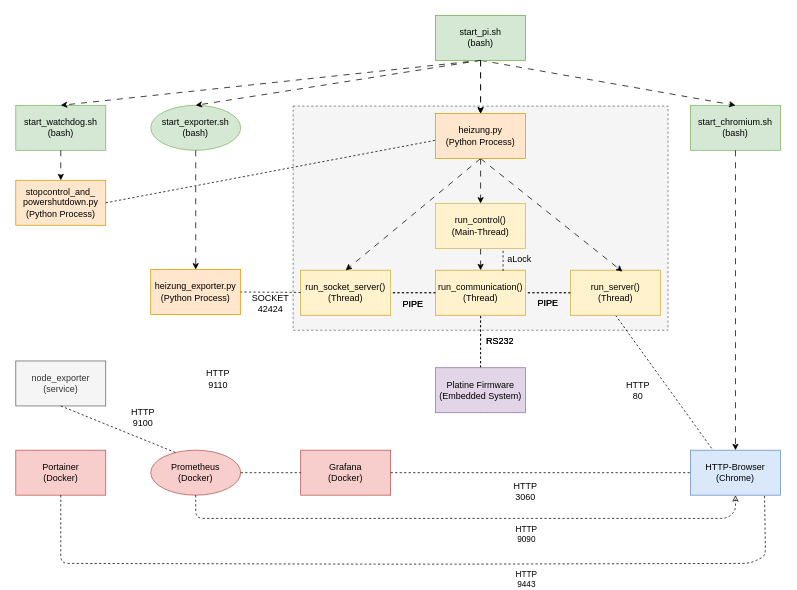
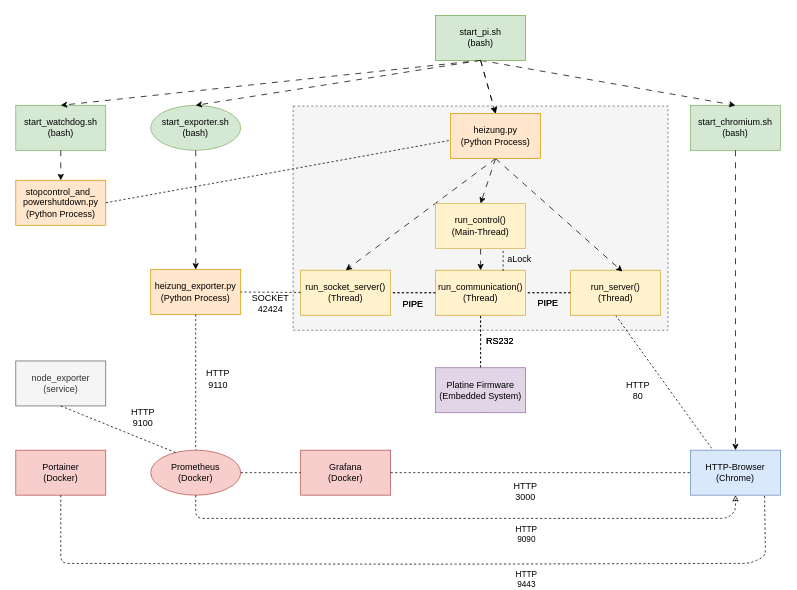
node "heizung.py (Python Process)": moved (480, 136) -> (495, 136)
edge "heizung_exporter.py (Python Process)" -- "Prometheus (Docker)": added
node "HTTP 3060": label "HTTP 3060" -> "HTTP 3000"
